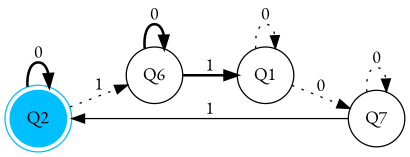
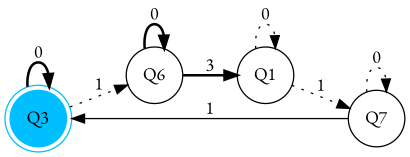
edge "Q6" -> "Q1": label "1" -> "3"
edge "Q1" -> "Q7": label "0" -> "1"
node "Q2": label "Q2" -> "Q3"
